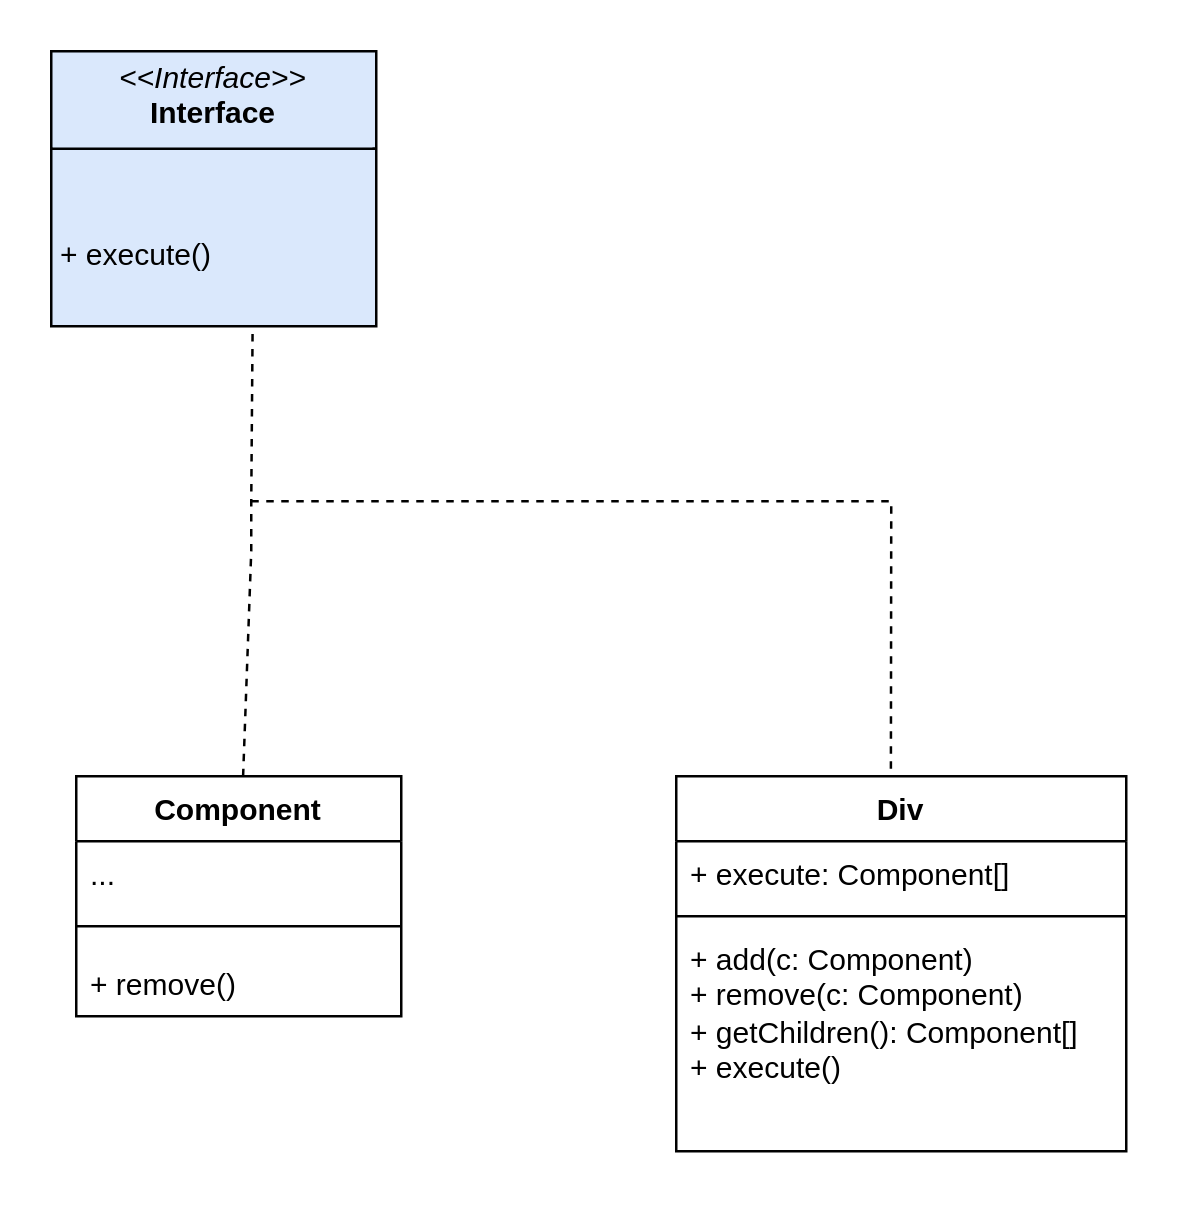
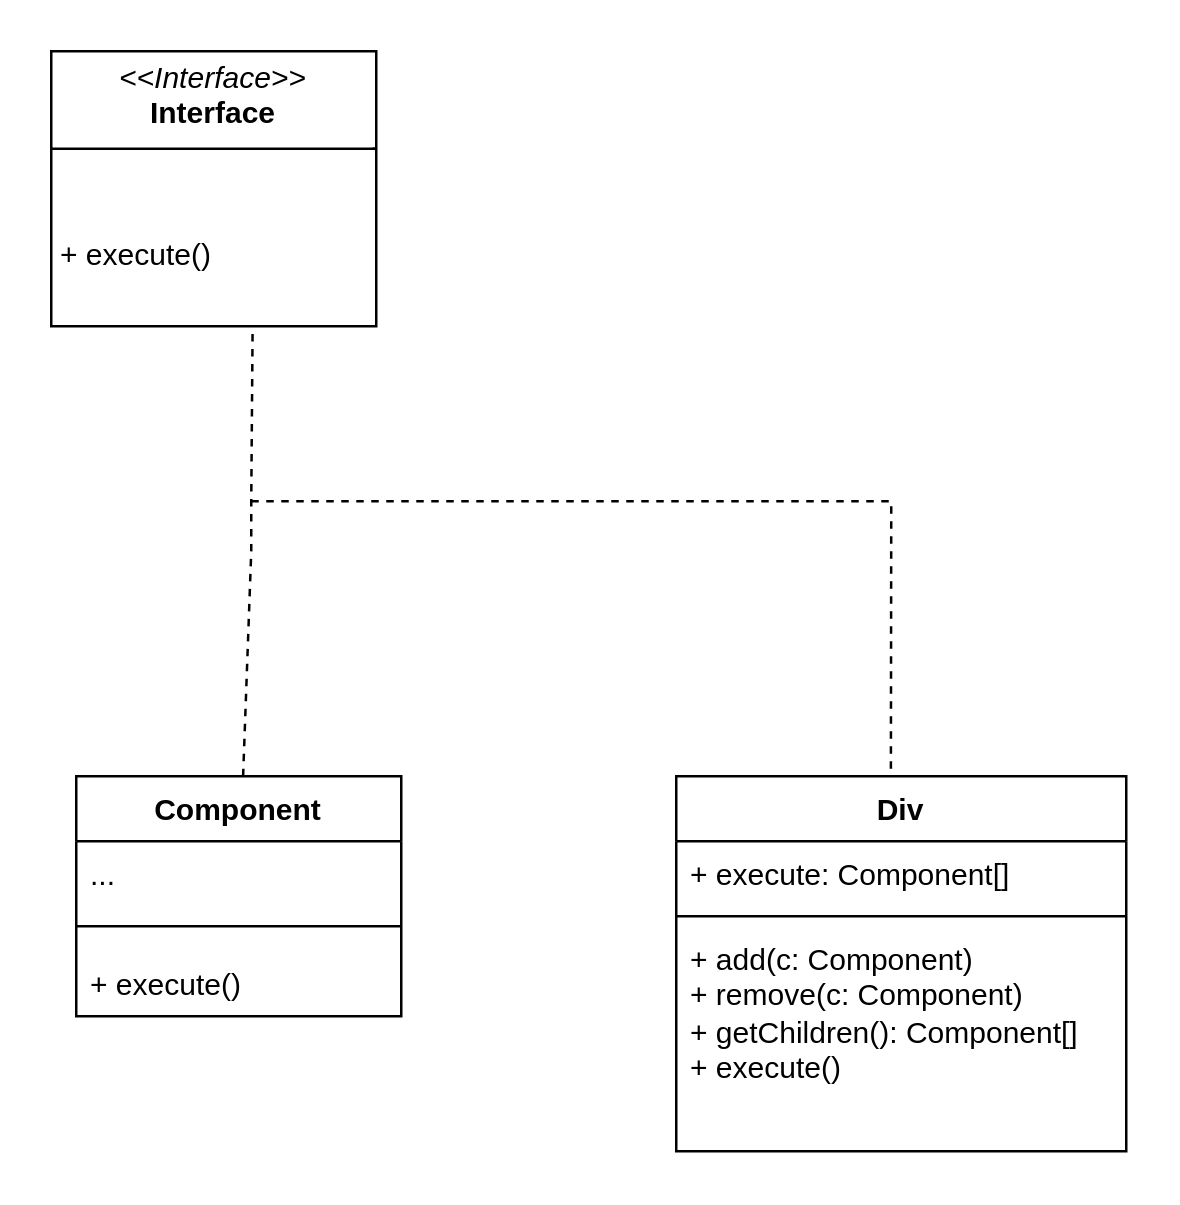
node "<<Interface>> Interface + execute()": fillcolor #dae8fc -> #ffffff
node "+ remove()": label "+ remove()" -> "+ execute()"
